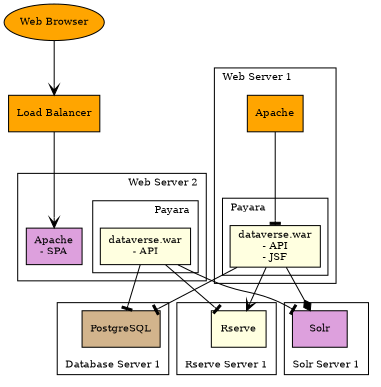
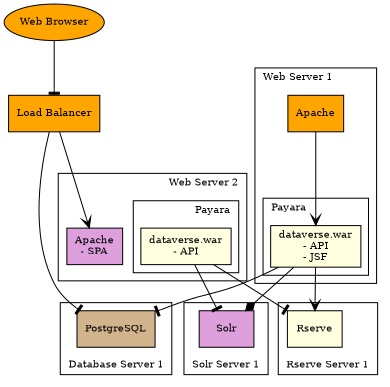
edge "Web Browser" -> "Load Balancer": arrowhead vee -> tee
edge "Apache" -> "dataverse.war - API - JSF": arrowhead tee -> vee
edge "dataverse.war - API" -> "PostgreSQL": now "Load Balancer" -> "PostgreSQL"
